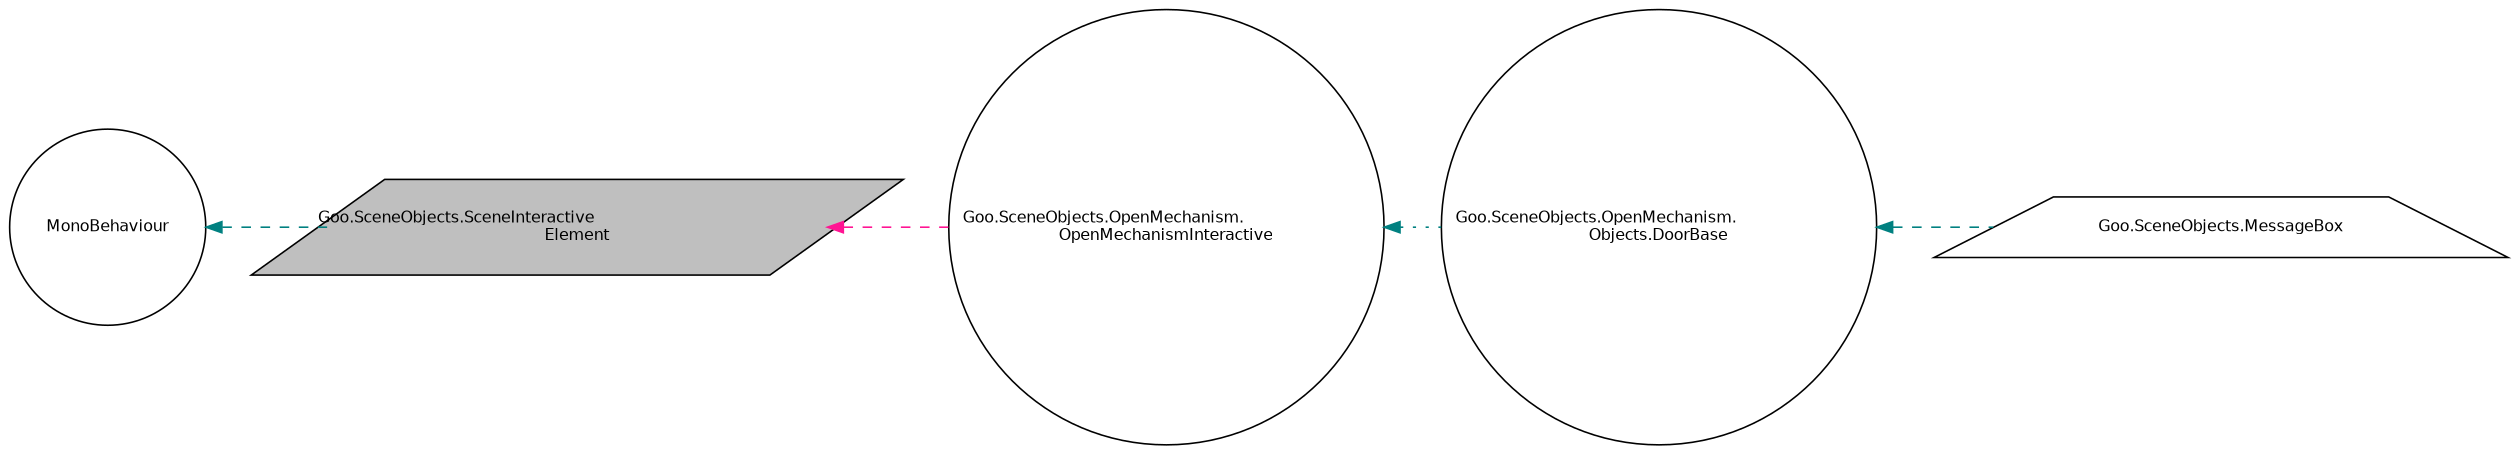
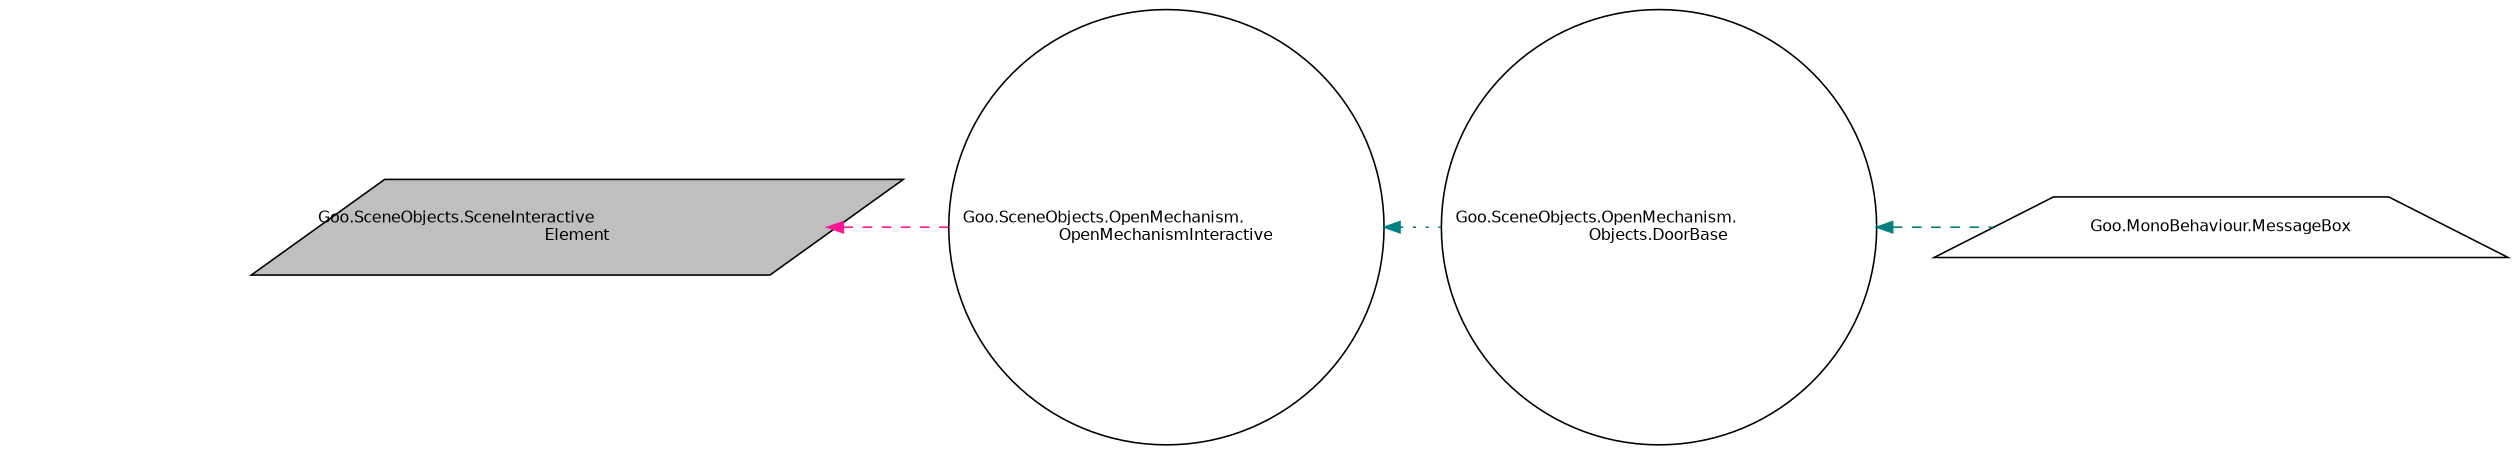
node "MonoBehaviour": removed
node "Goo.SceneObjects.MessageBox": label "Goo.SceneObjects.MessageBox" -> "Goo.MonoBehaviour.MessageBox"
